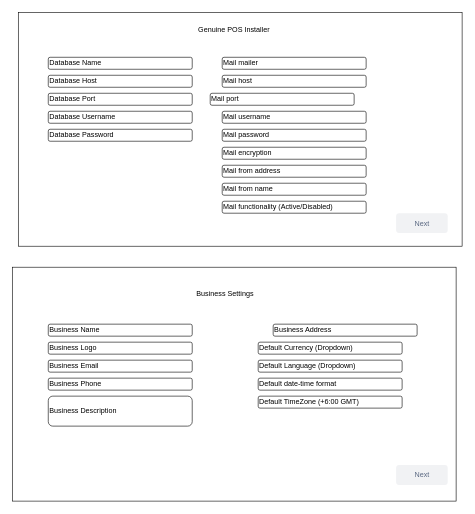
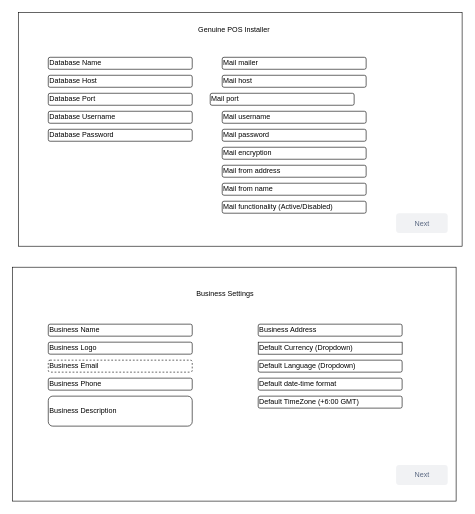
node "Business Address": moved (345, 330) -> (330, 330)
node "Default Currency (Dropdown)": shape rounded rectangle -> rectangle
node "Business Email": style solid -> dashed
